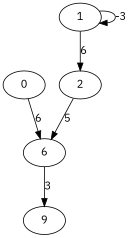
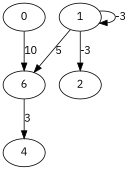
edge "1" -> "2": label "6" -> "-3"
edge "2" -> "6": now "1" -> "6"
edge "0" -> "6": label "6" -> "10"
node "9": label "9" -> "4"
